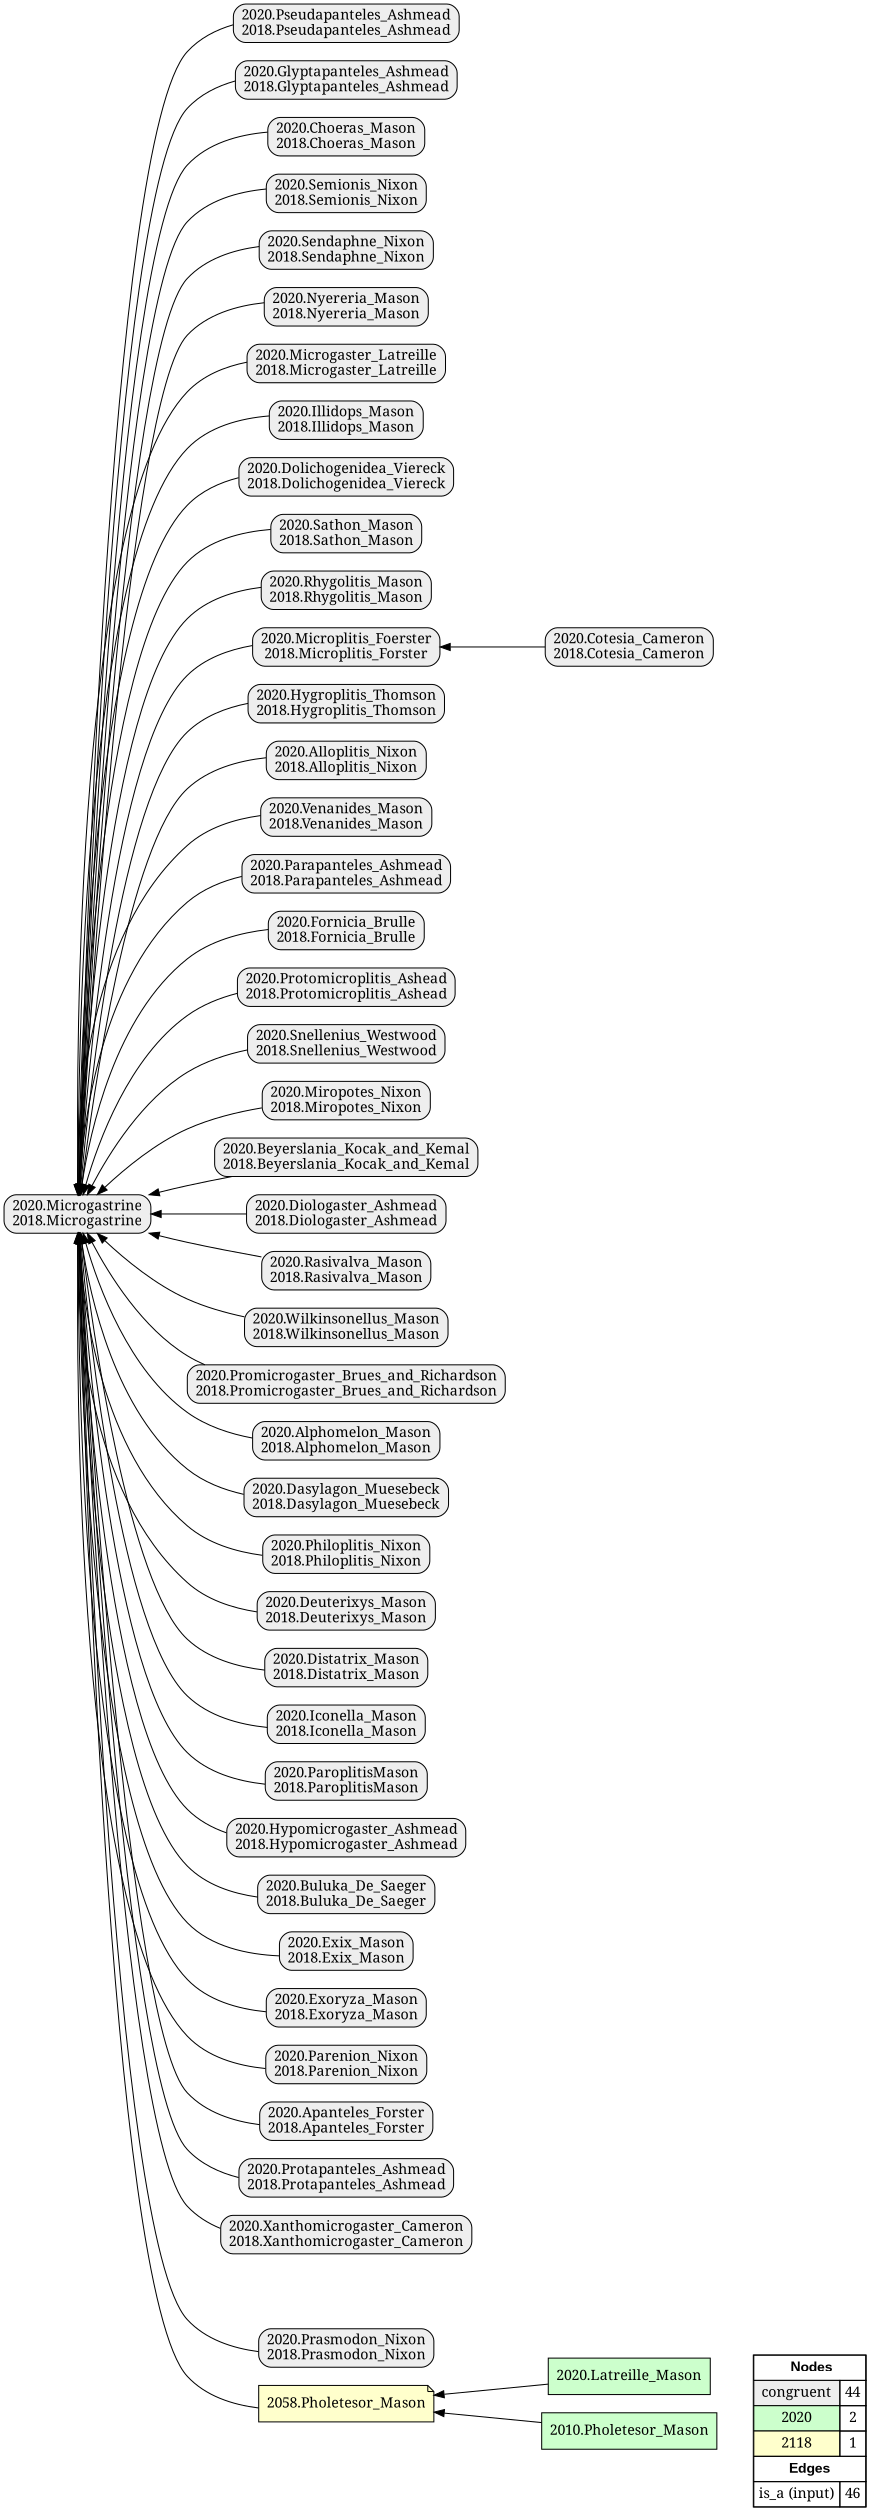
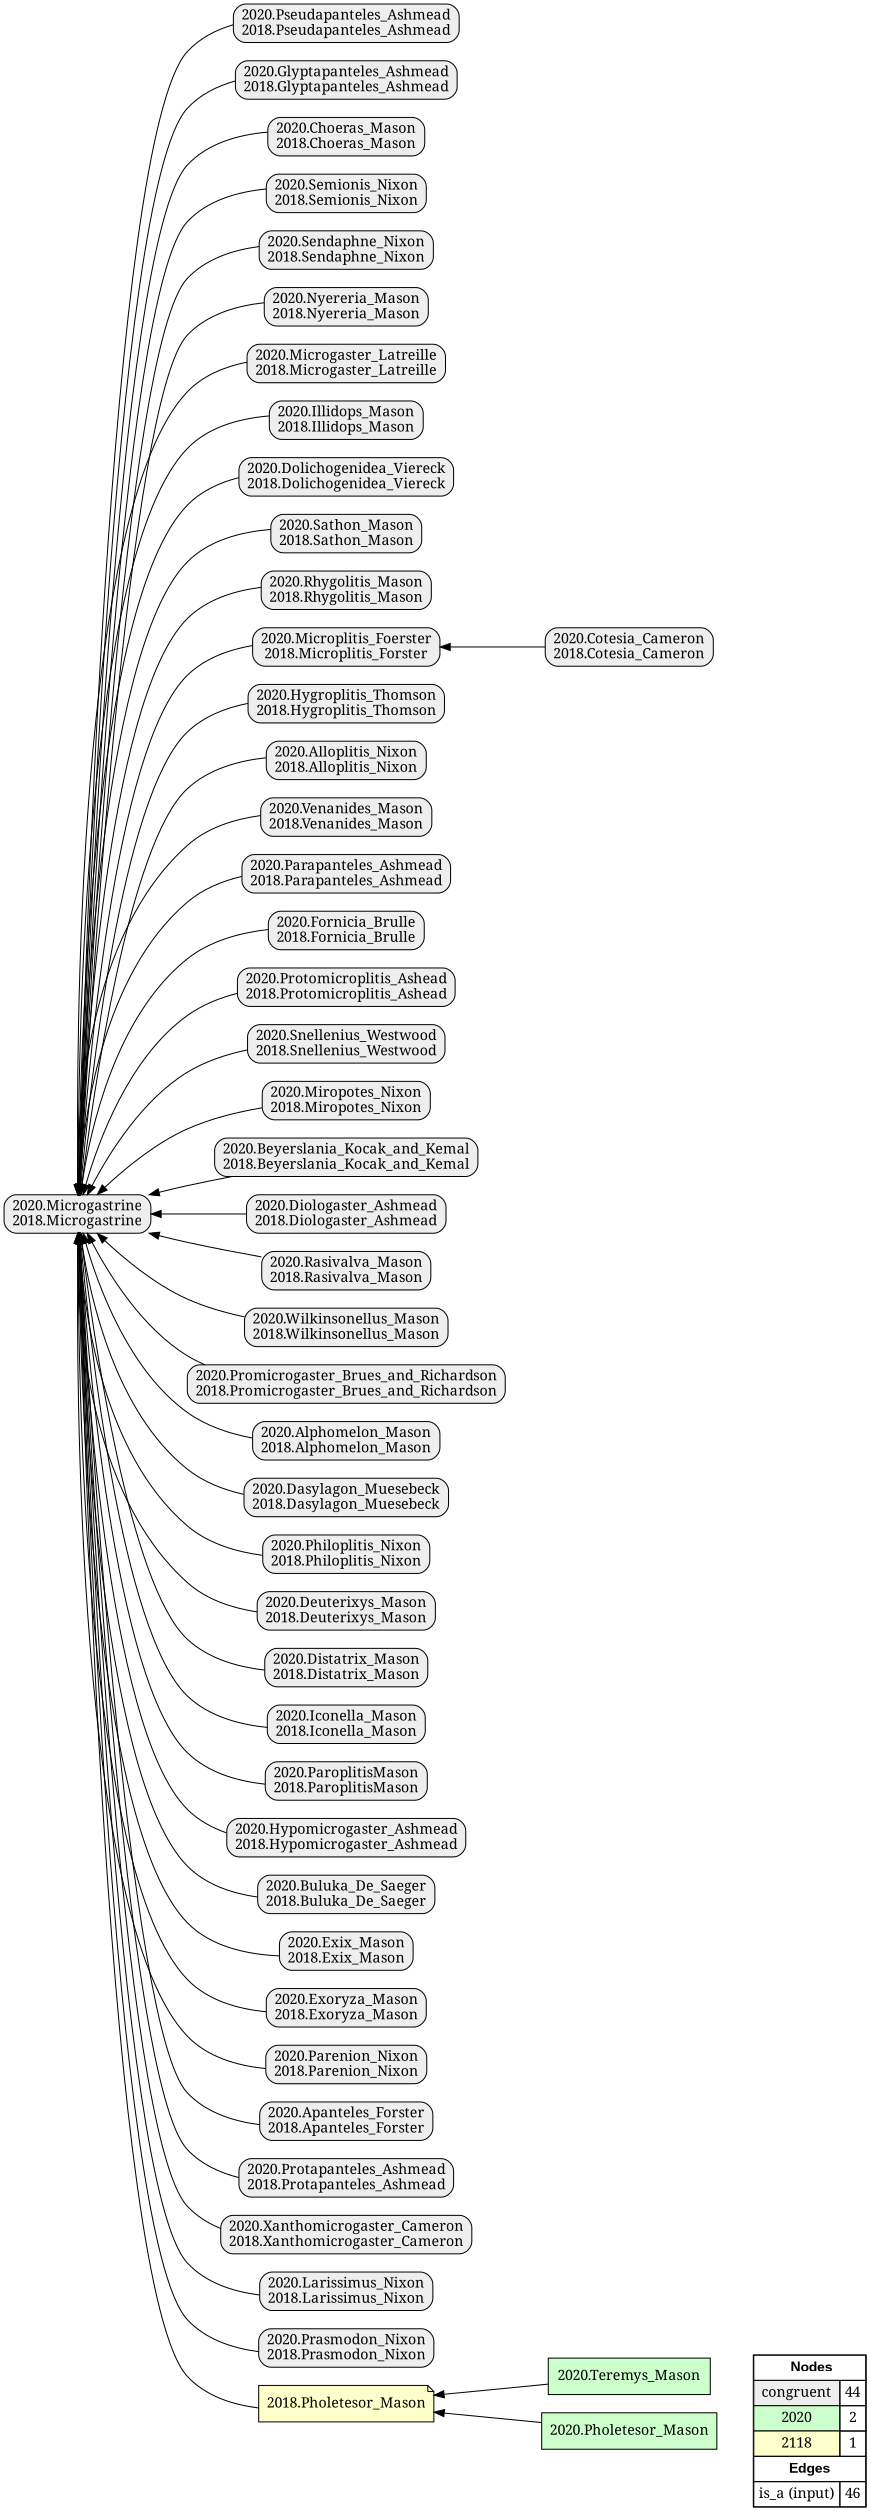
node "2020.Larissimus_Nixon 2018.Larissimus_Nixon": added
node "2020.Latreille_Mason": label "2020.Latreille_Mason" -> "2020.Teremys_Mason"
node "2058.Pholetesor_Mason": label "2058.Pholetesor_Mason" -> "2018.Pholetesor_Mason"
node "2010.Pholetesor_Mason": label "2010.Pholetesor_Mason" -> "2020.Pholetesor_Mason"
